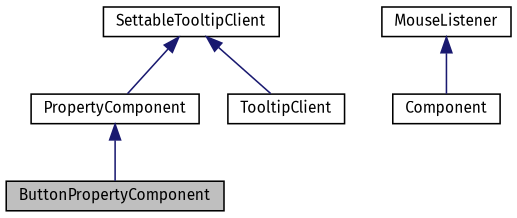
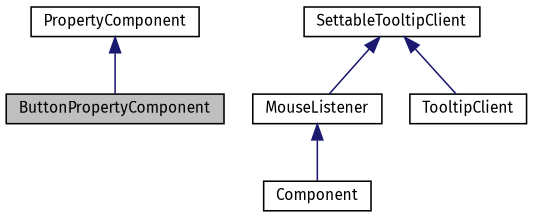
edge "PropertyComponent" -> "SettableTooltipClient": now "MouseListener" -> "SettableTooltipClient"
